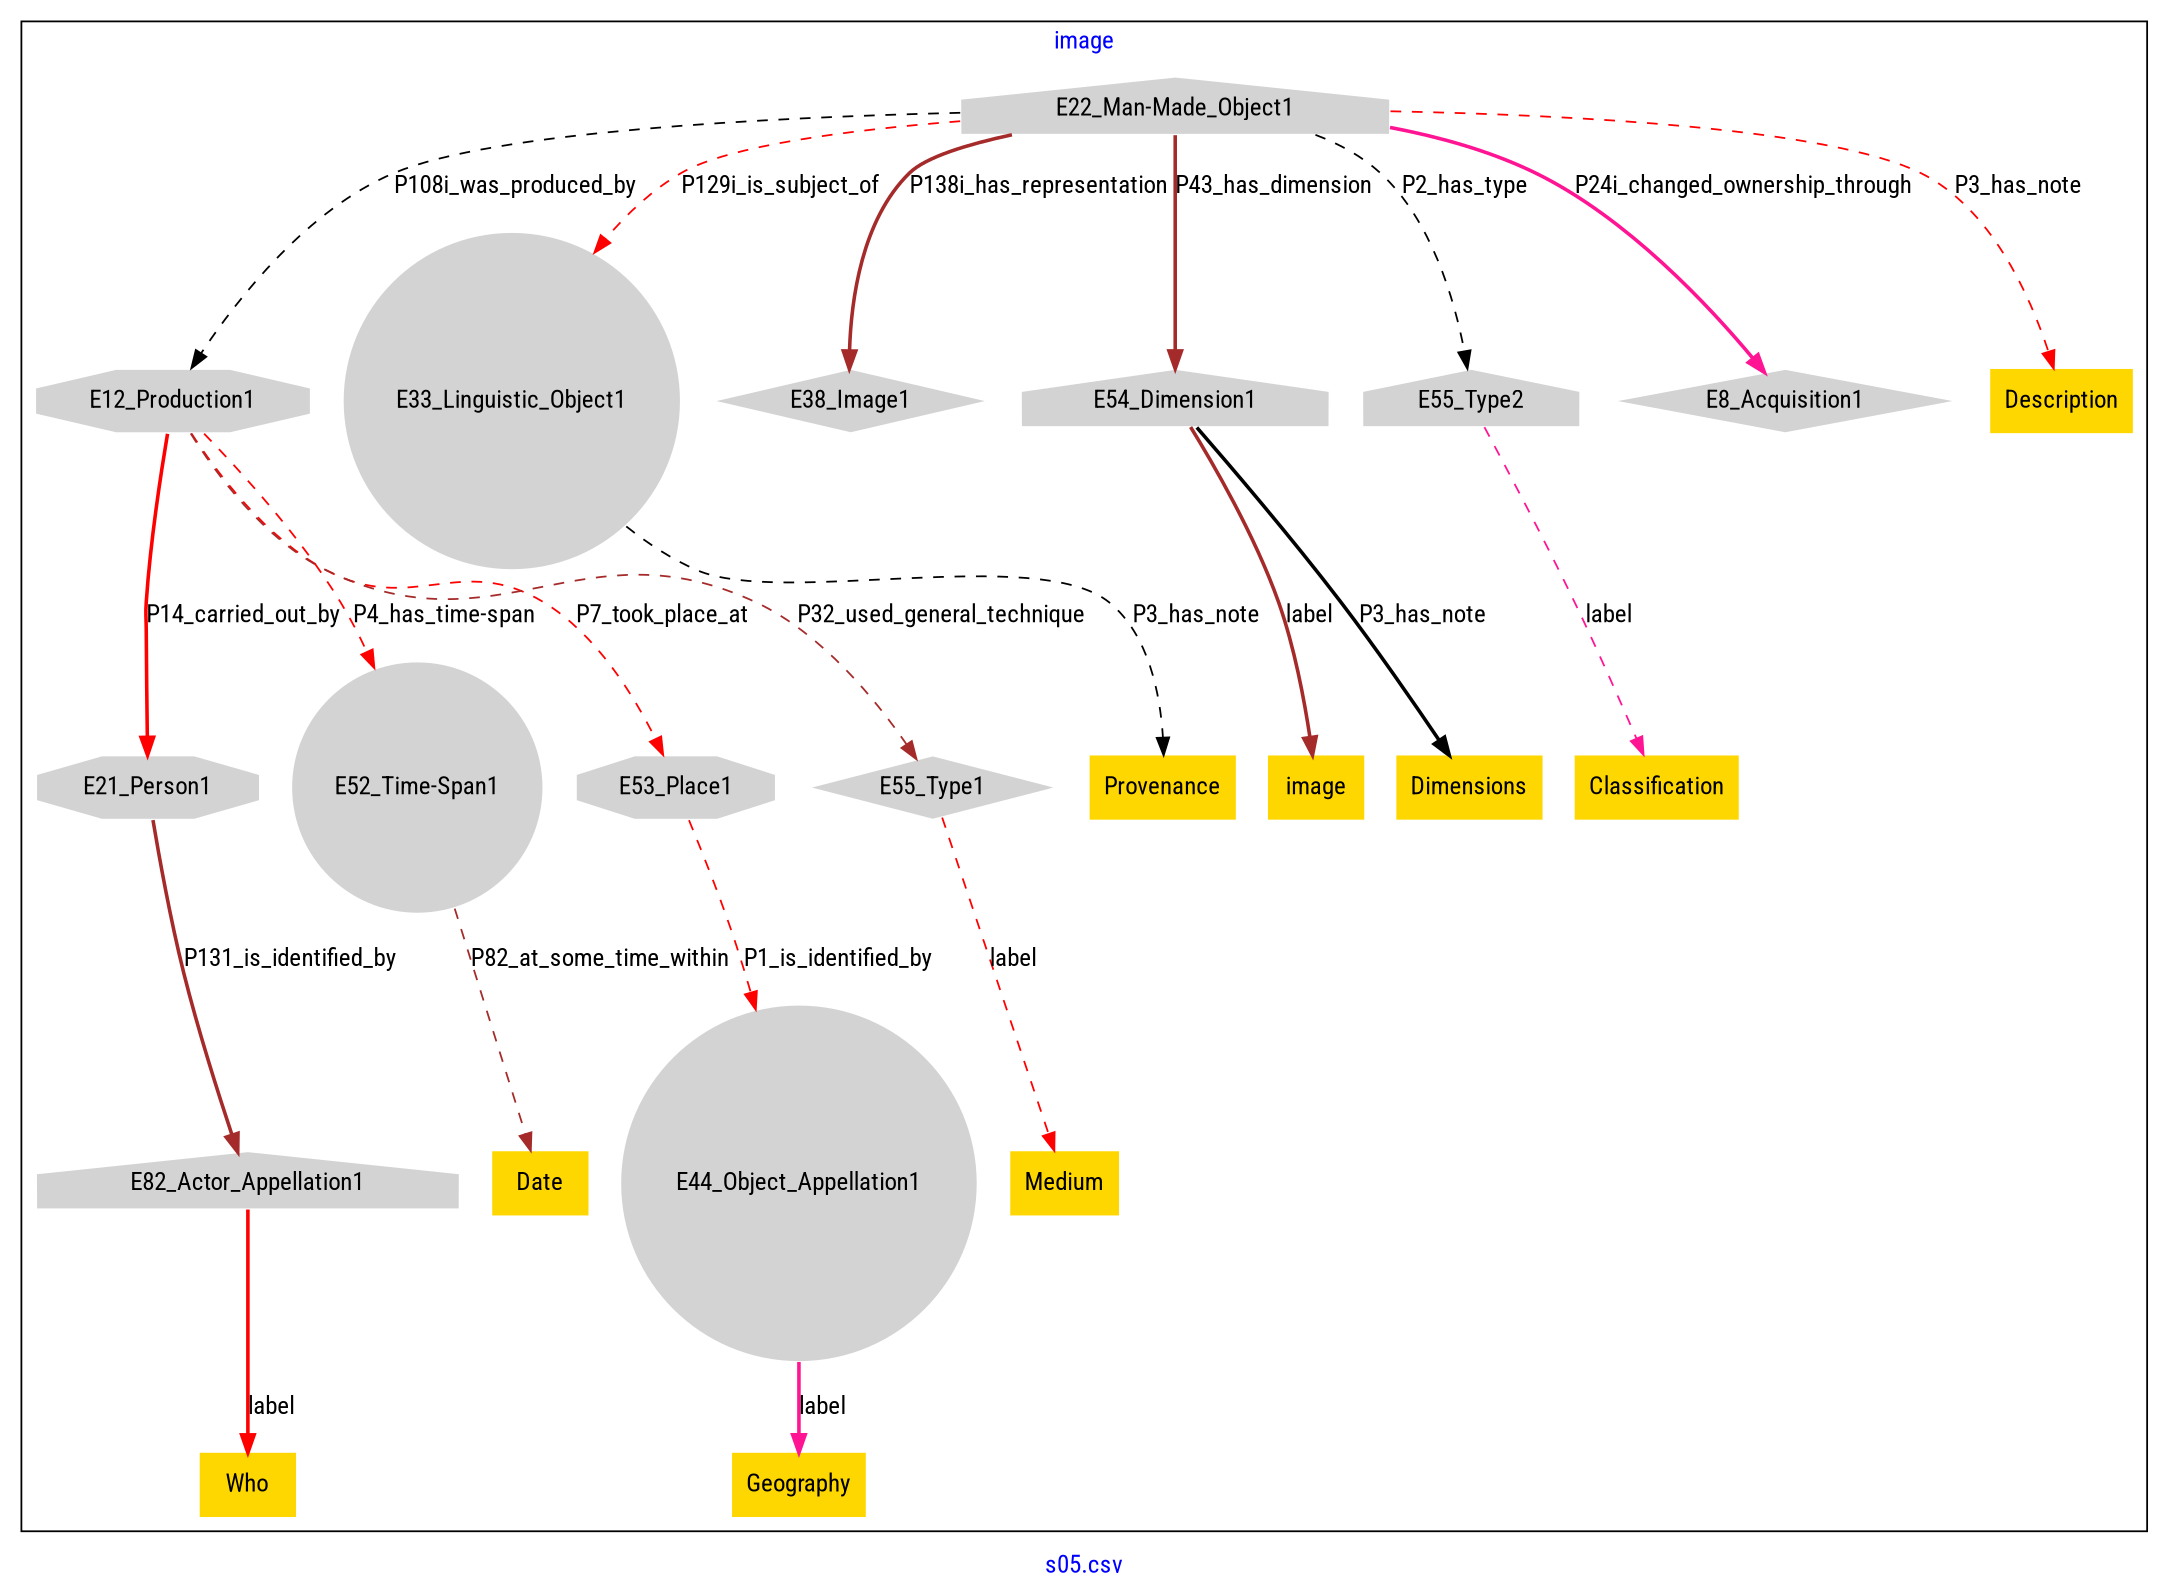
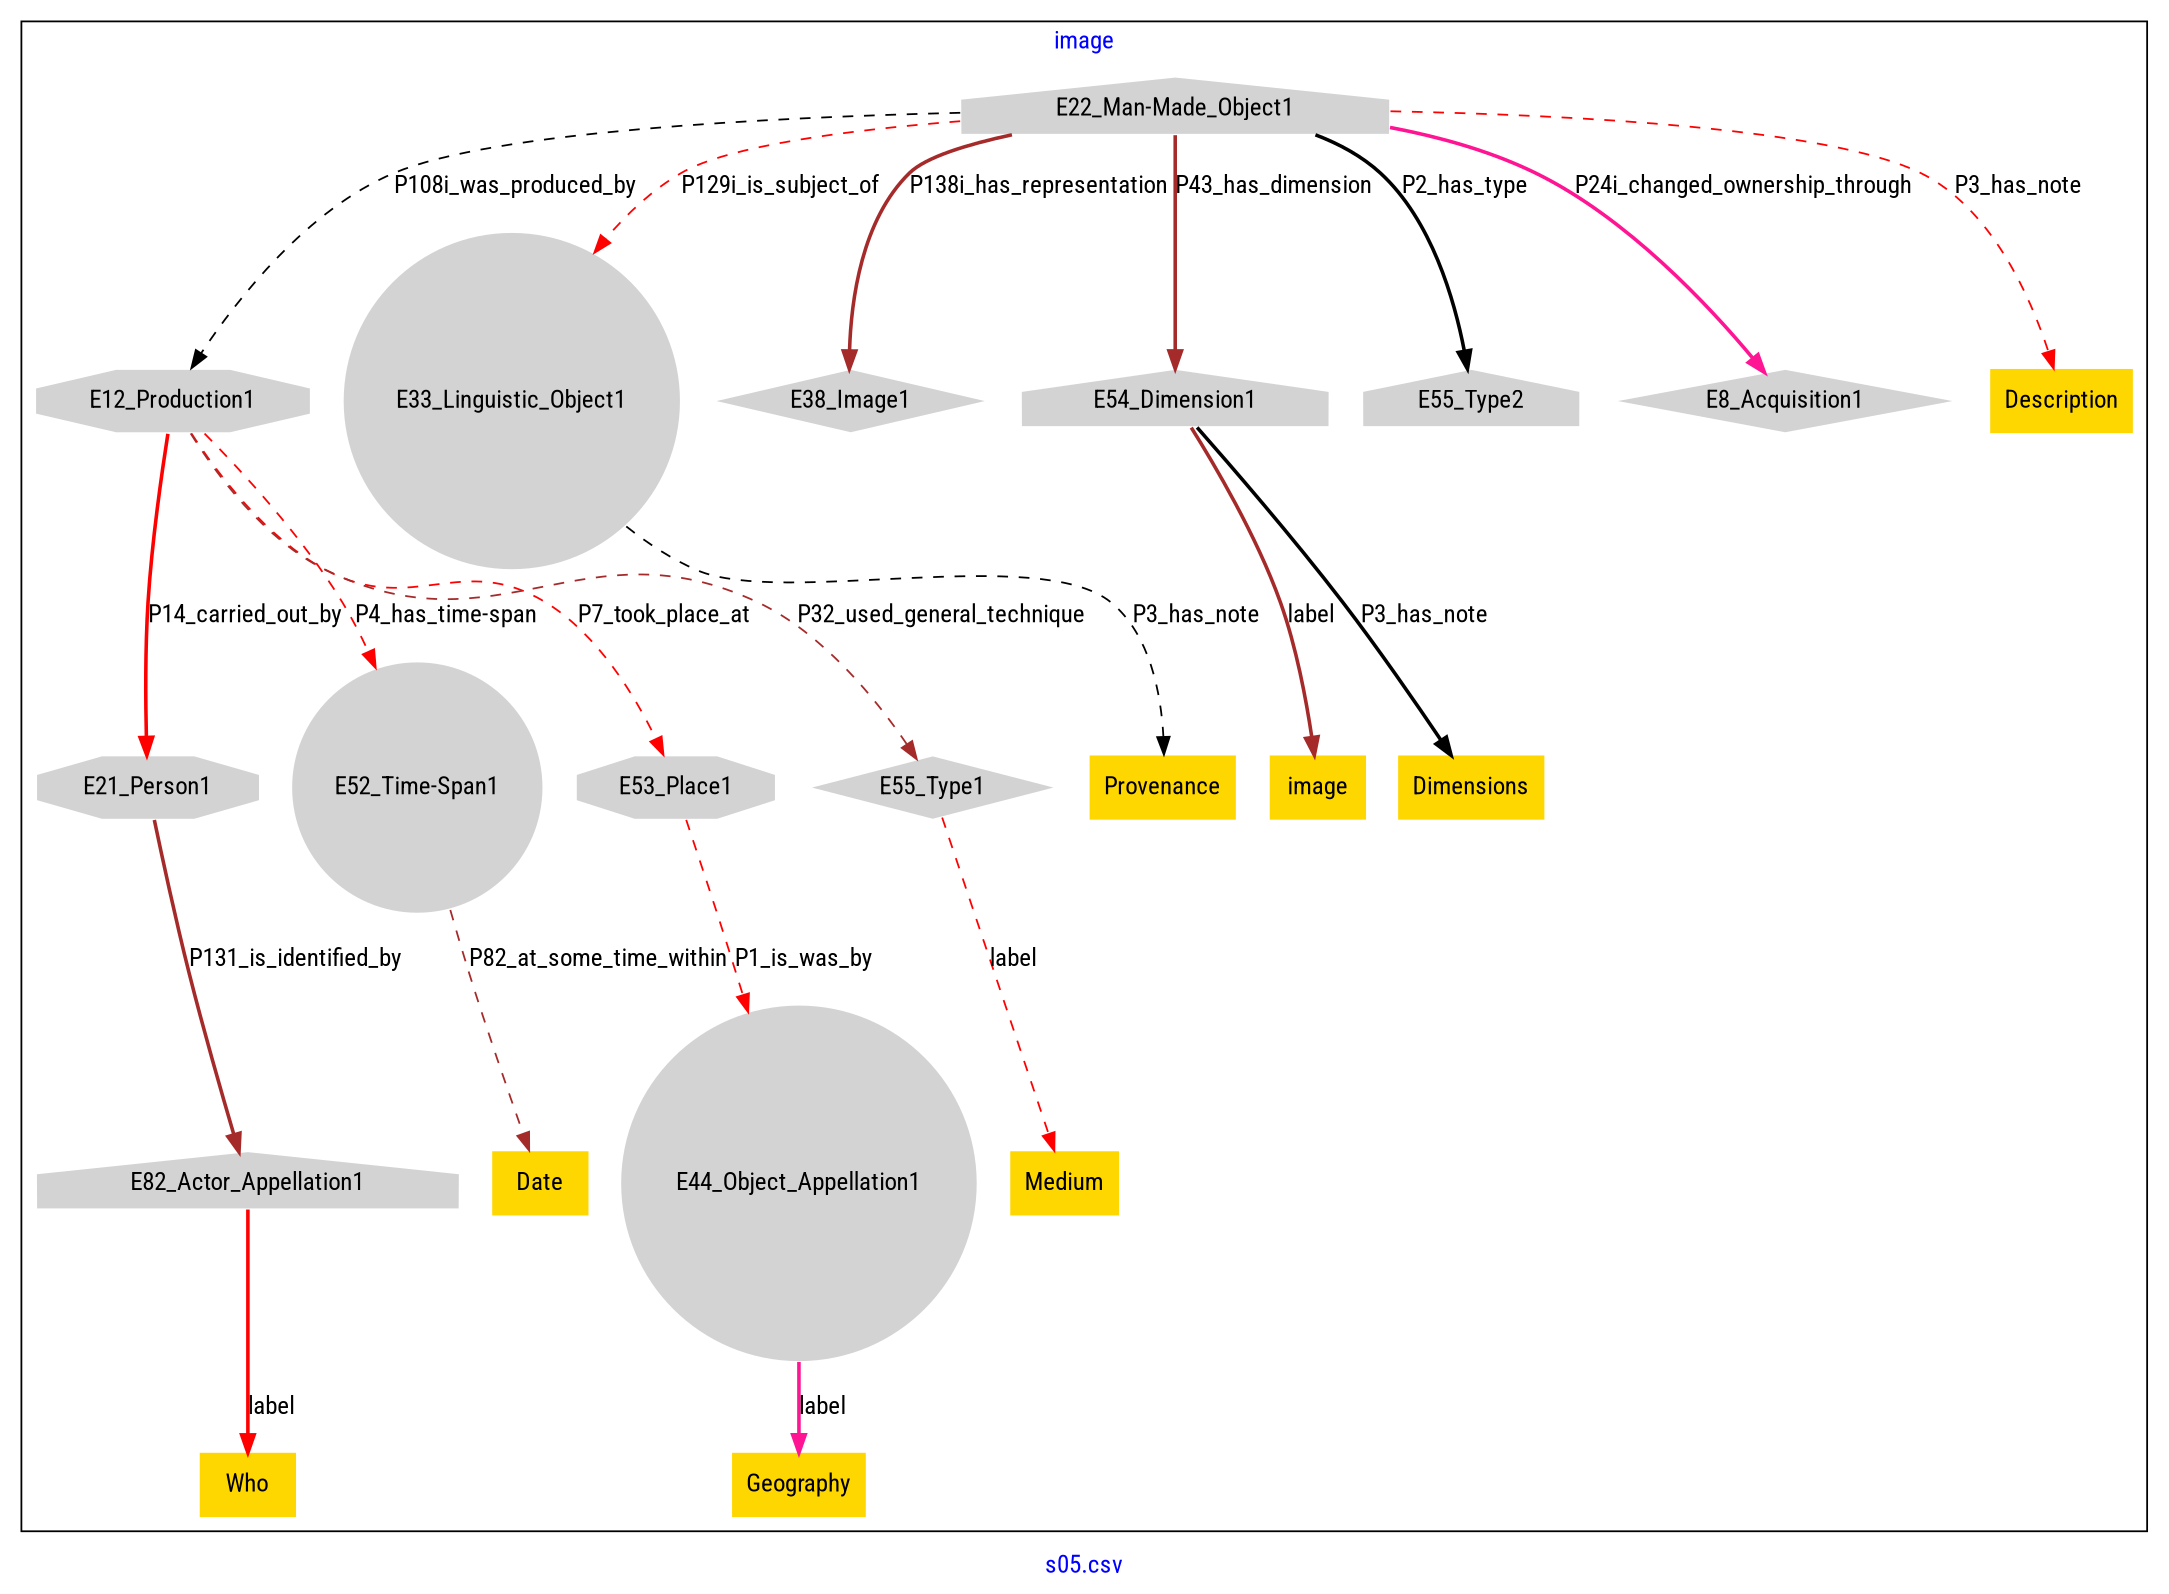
edge "E22_Man-Made_Object1" -> "E55_Type2": style dashed -> bold
node "Classification": removed
edge "E53_Place1" -> "E44_Object_Appellation1": label "P1_is_identified_by" -> "P1_is_was_by"
